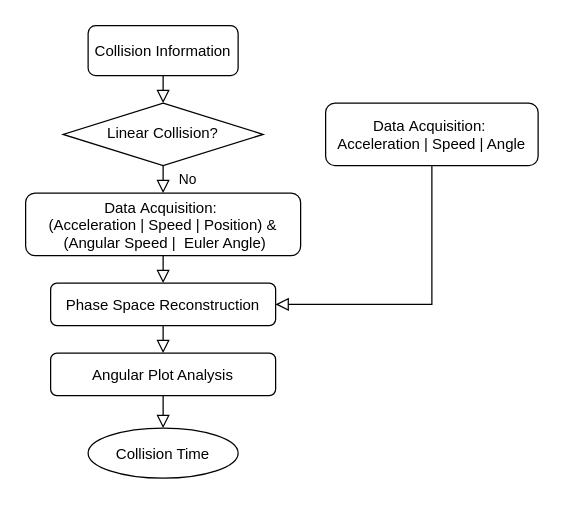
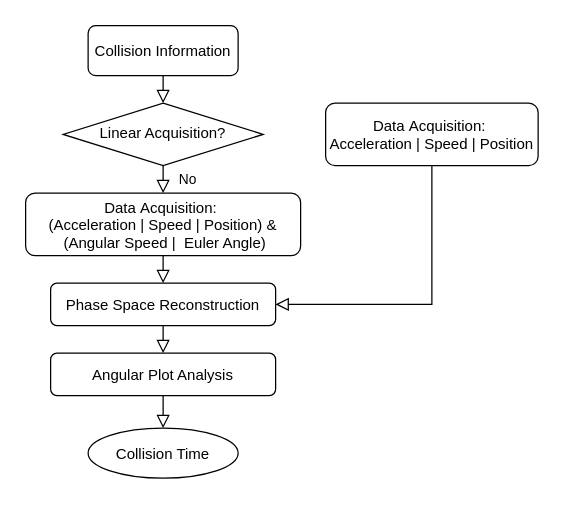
node "Data Acquisition: Acceleration | Speed | Angle": label "Data Acquisition: Acceleration | Speed | Angle" -> "Data Acquisition: Acceleration | Speed | Position"
node "Linear Collision?": label "Linear Collision?" -> "Linear Acquisition?"
